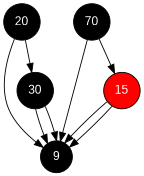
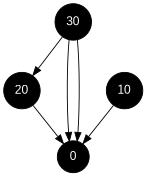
node "70": label "70" -> "10"
edge "20" -> "30": reversed
node "15": removed
node "9": label "9" -> "0"
